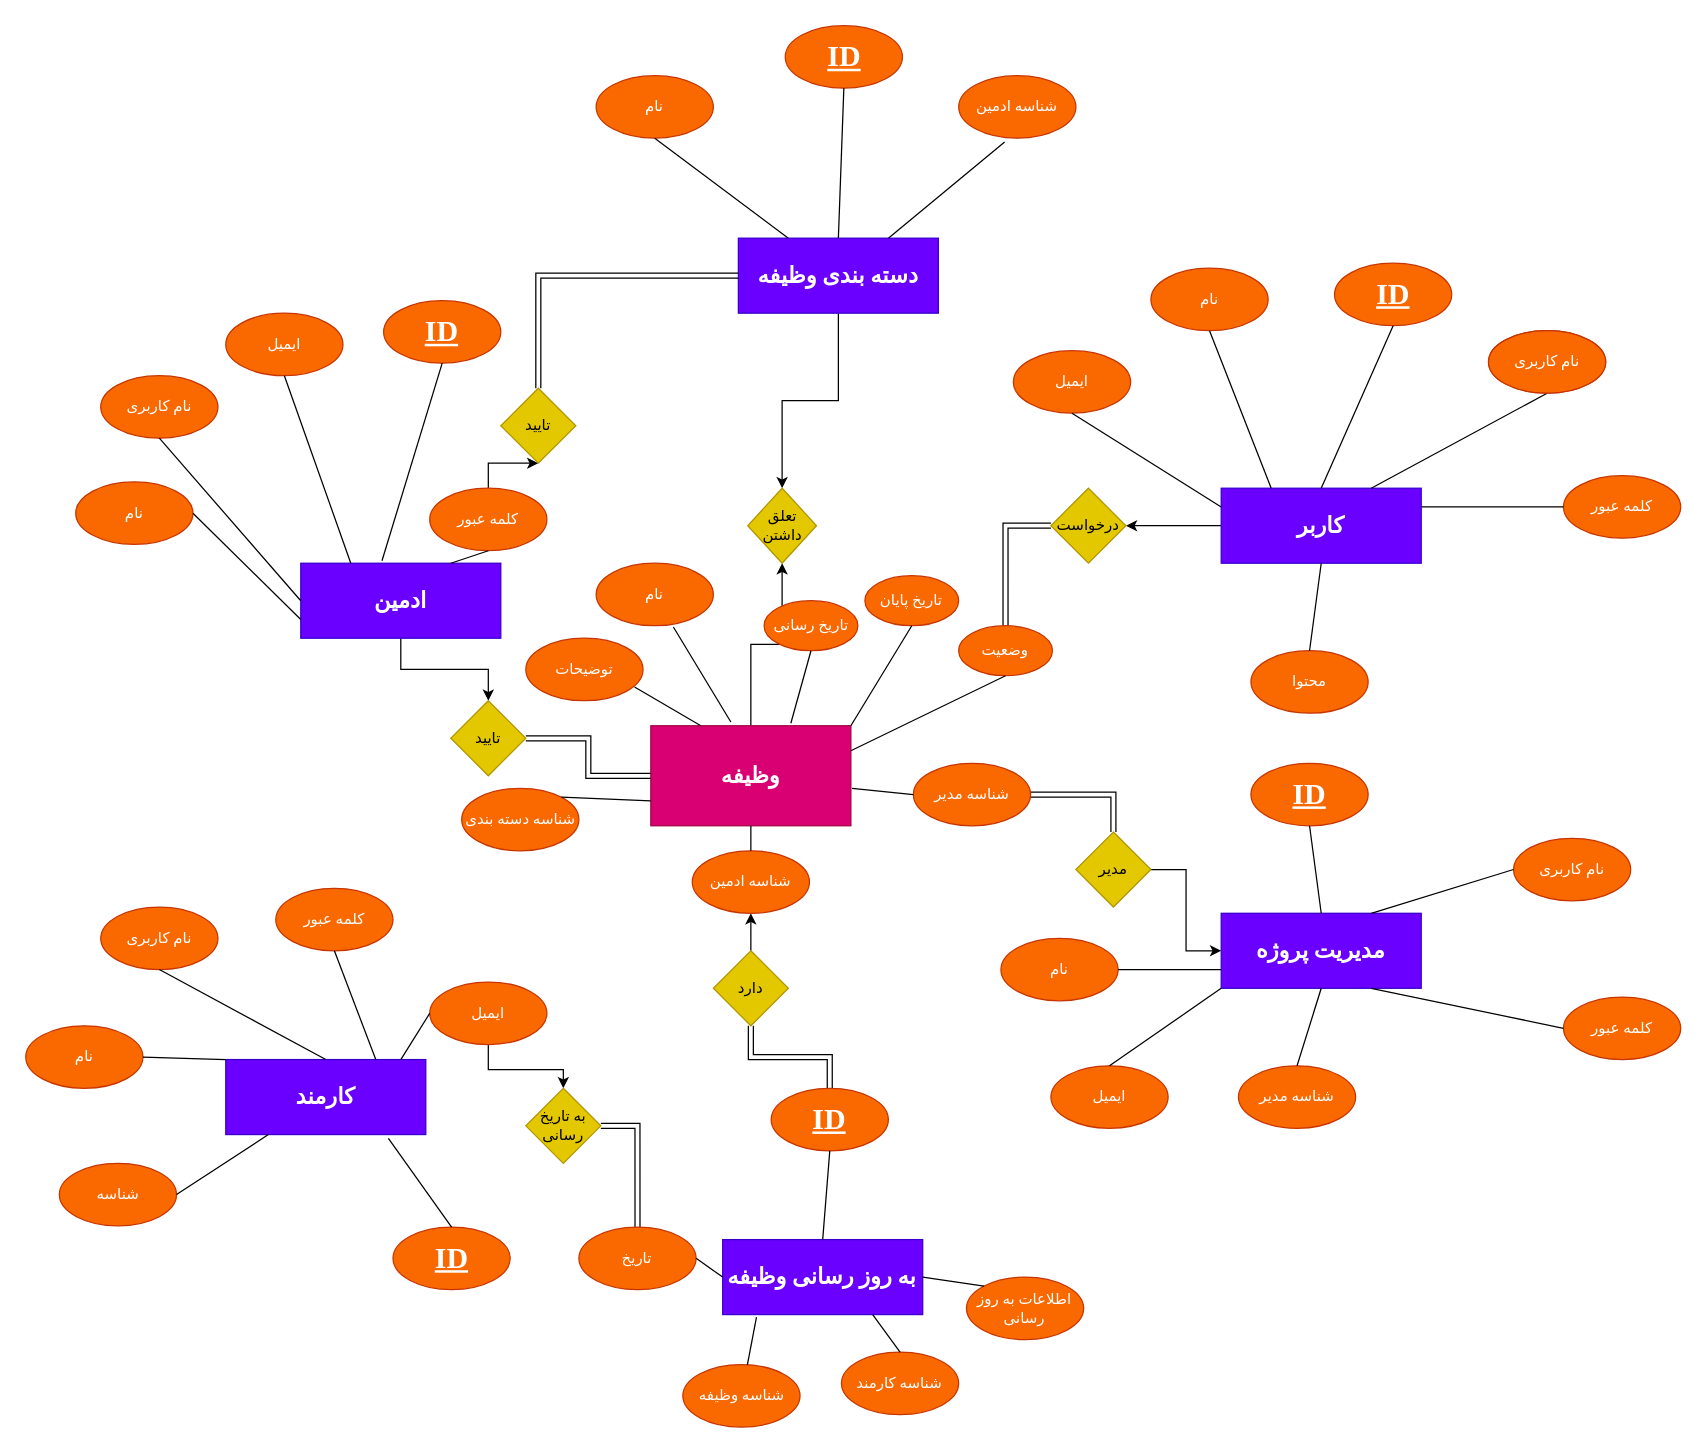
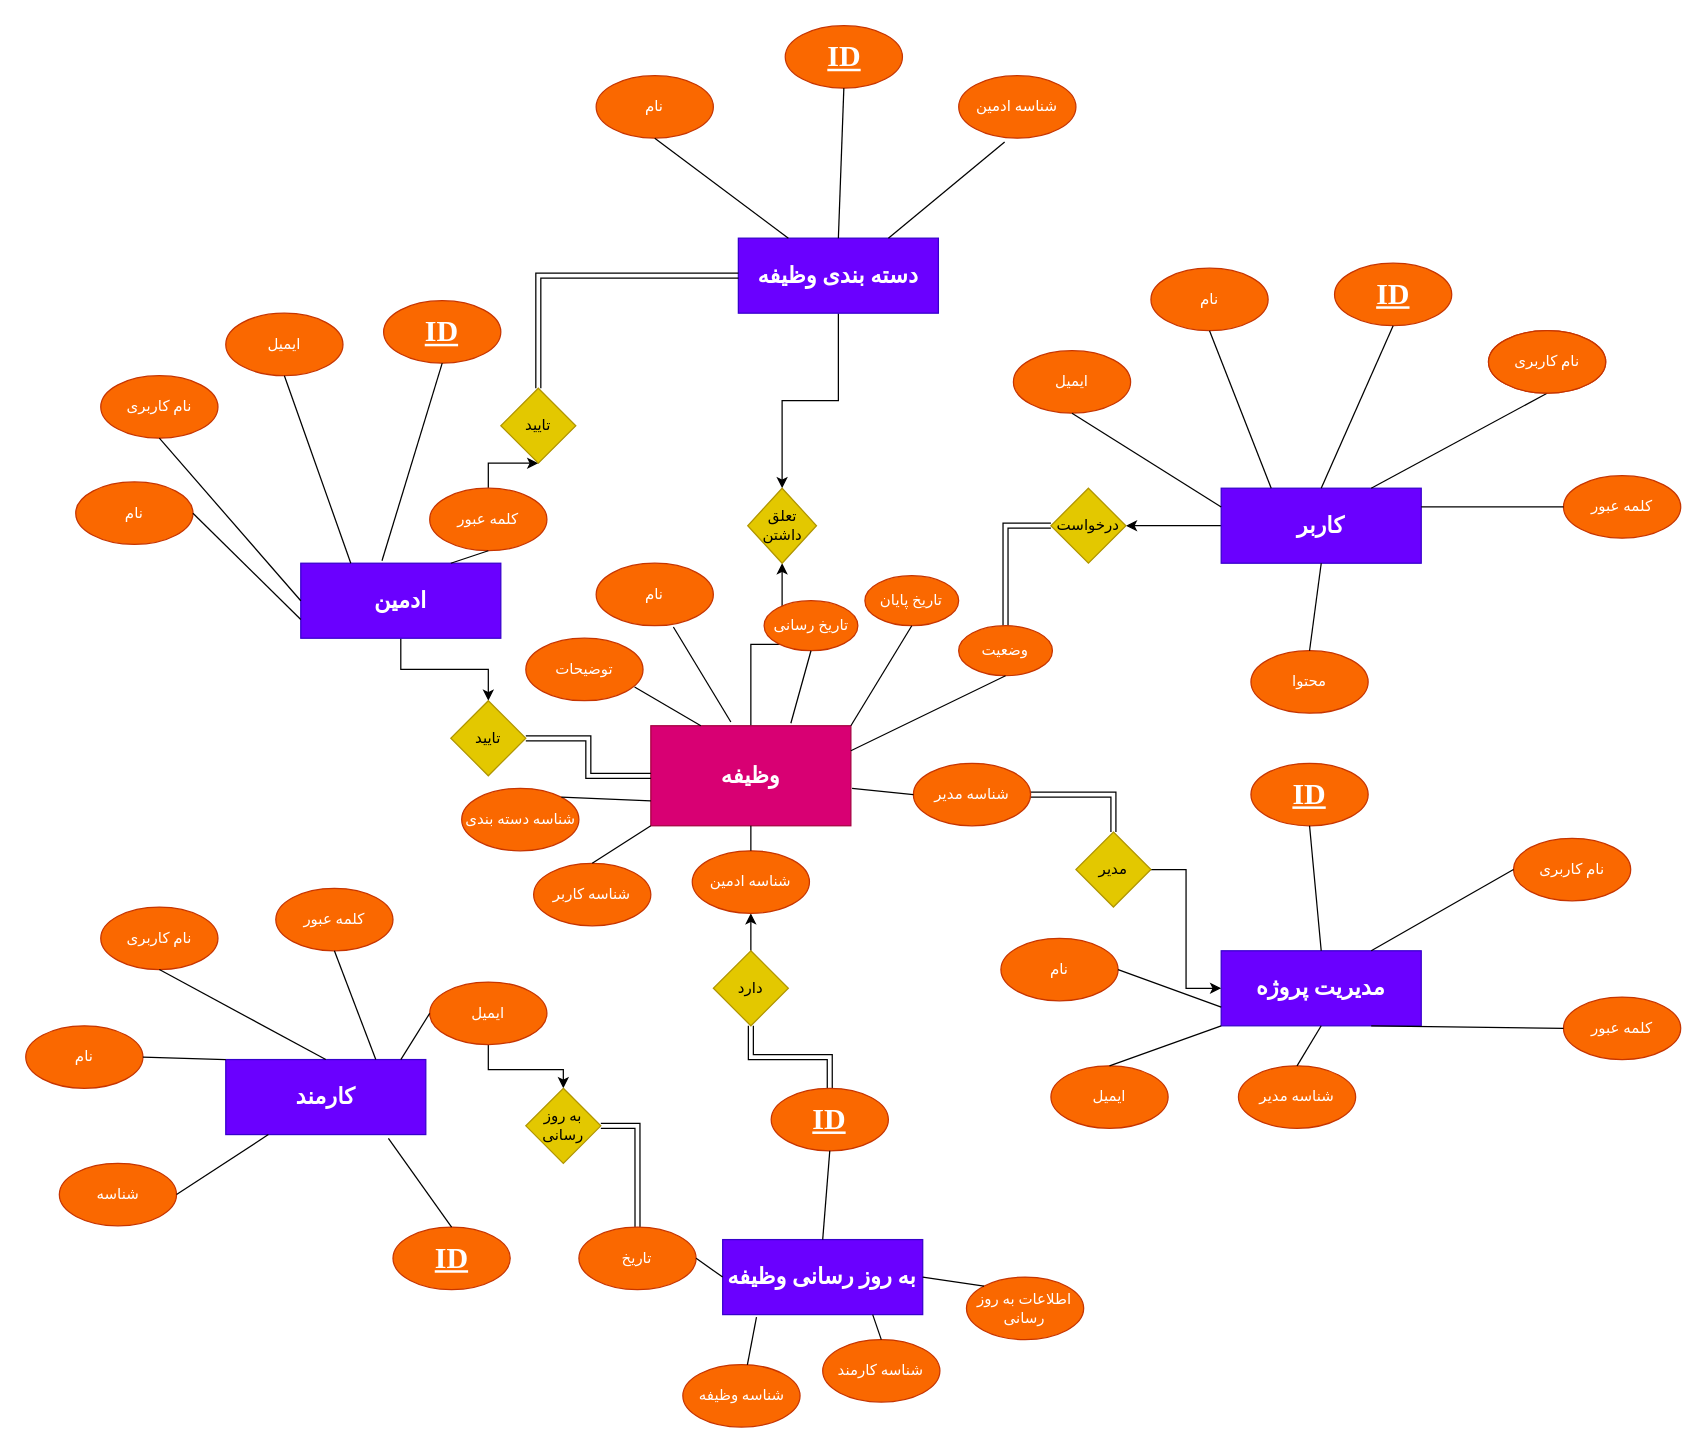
edge "وظیفه" -- "شناسه کاربر": added
node "شناسه کاربر": added
node "مدیریت پروژه": moved (1321, 951) -> (1321, 988)
node "به تاریخ رسانی": label "به تاریخ رسانی" -> "به روز رسانی"
node "شناسه کارمند": moved (900, 1383) -> (881, 1371)
